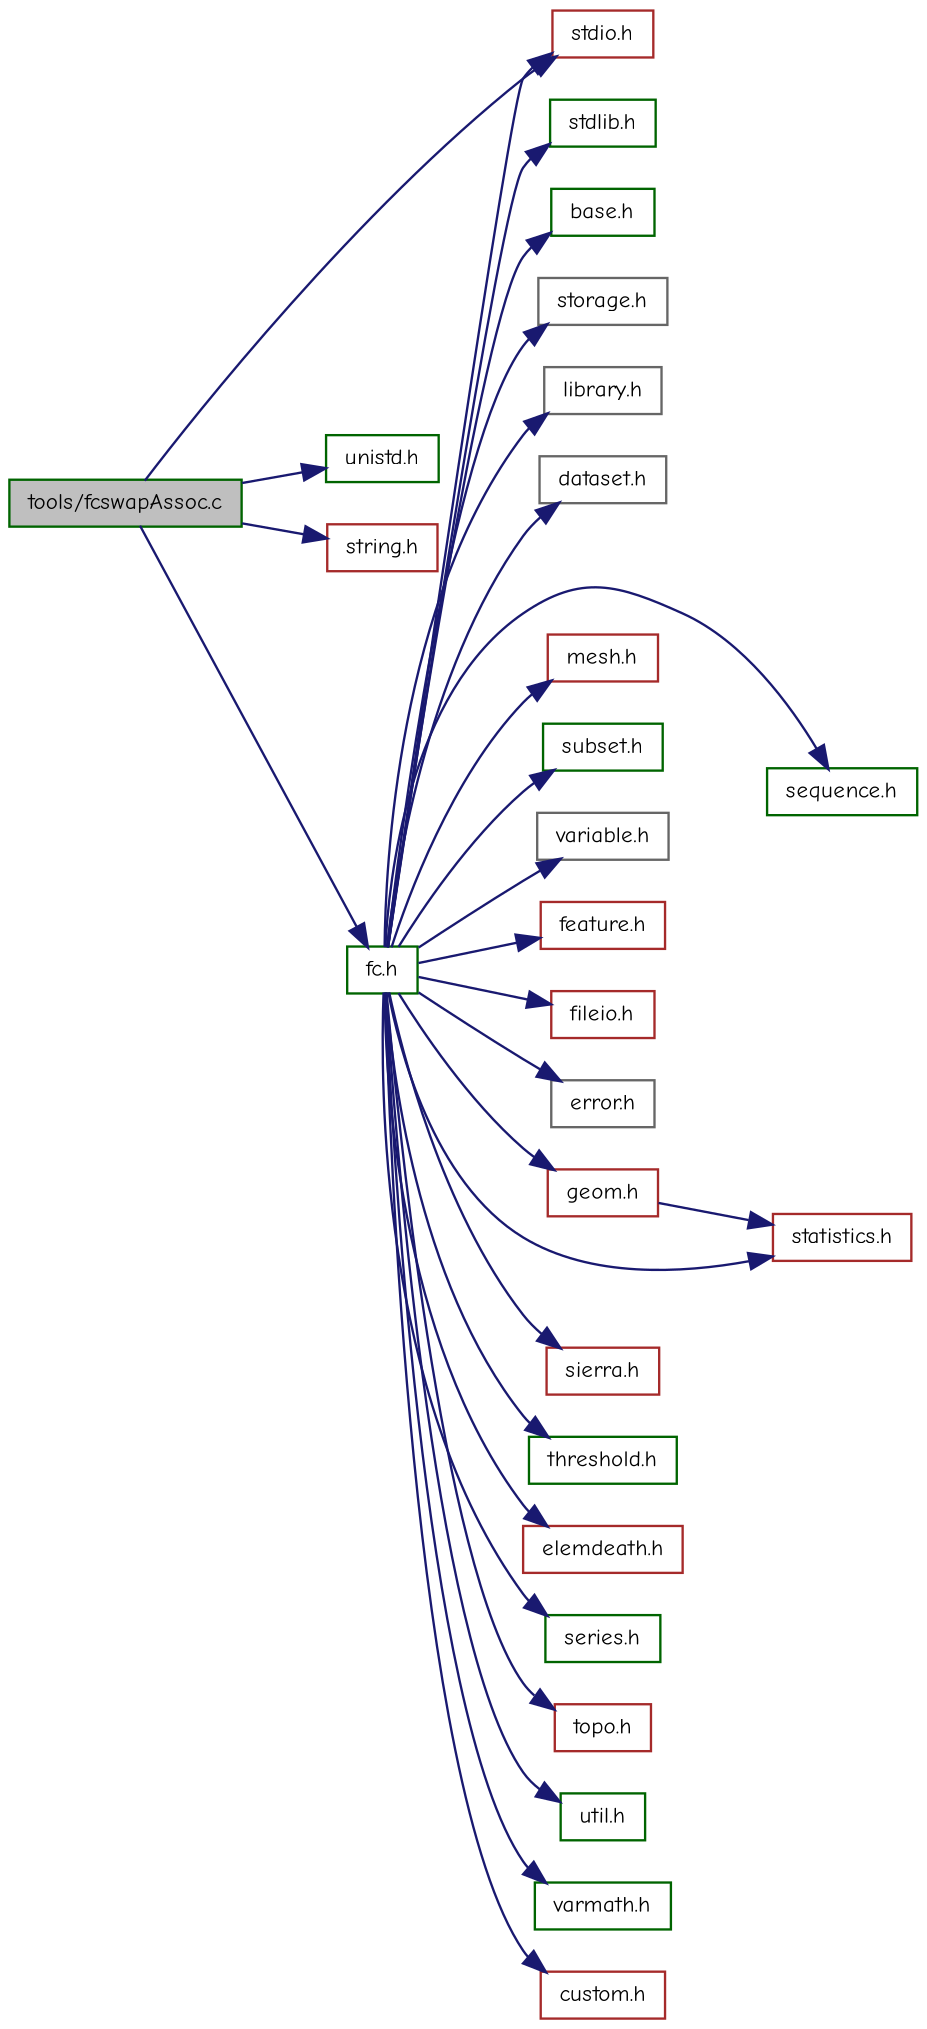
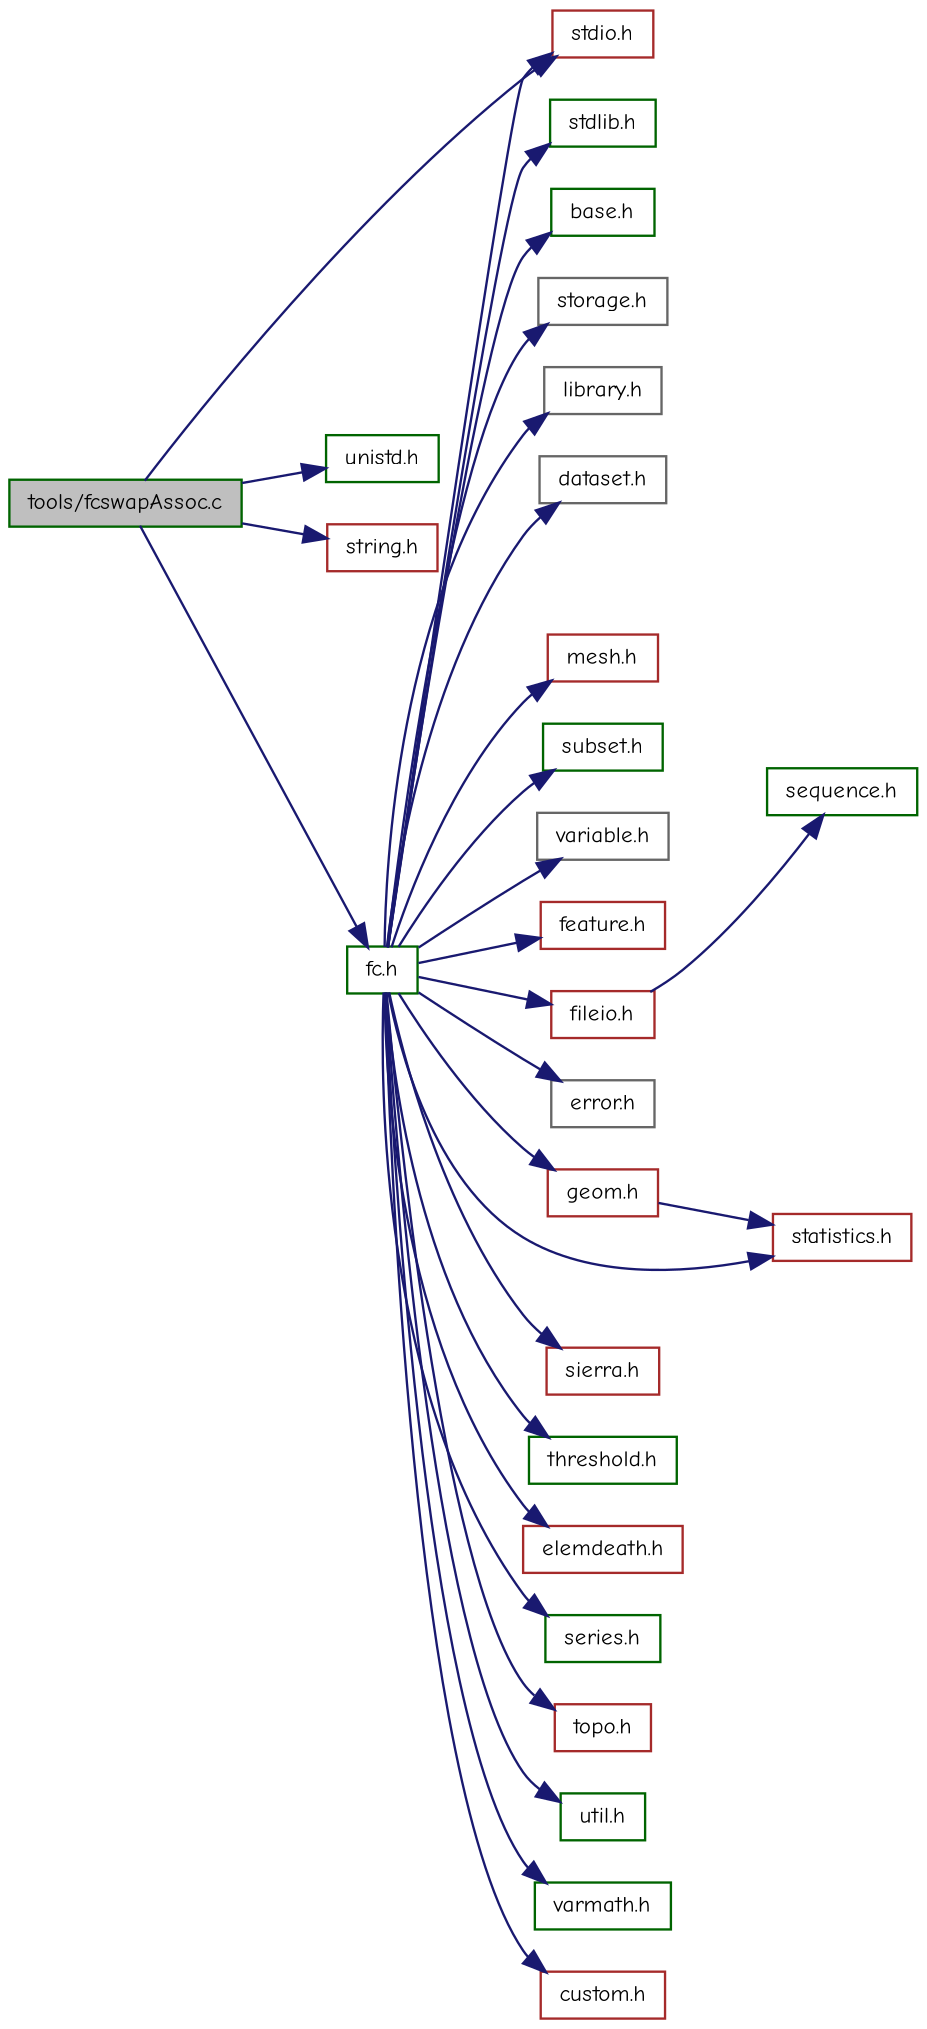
edge "fc.h" -> "sequence.h": now "fileio.h" -> "sequence.h"
